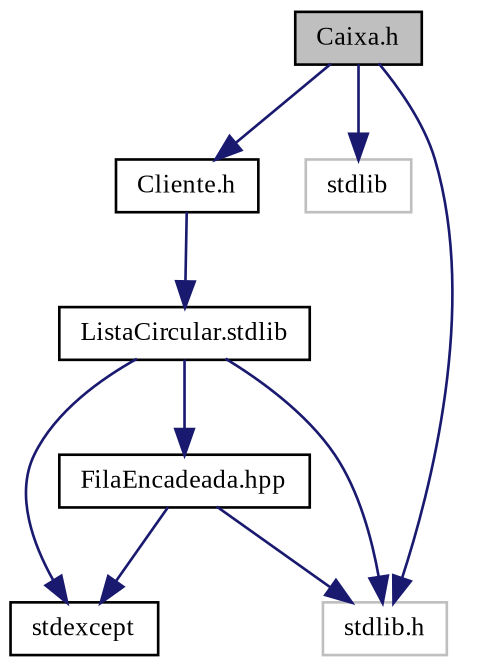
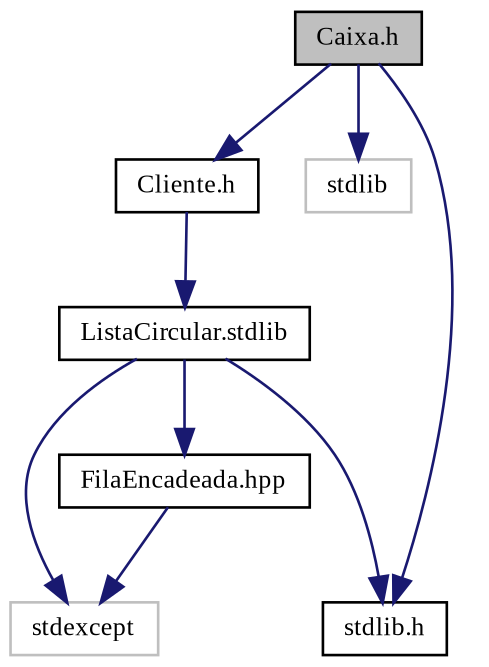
edge "FilaEncadeada.hpp" -> "stdlib.h": removed
node "stdexcept": color black -> grey75
node "stdlib.h": color grey75 -> black
